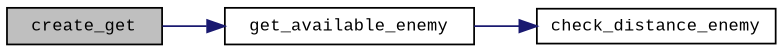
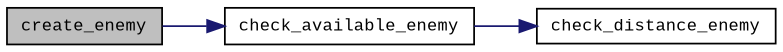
node "create_get": label "create_get" -> "create_enemy"
node "get_available_enemy": label "get_available_enemy" -> "check_available_enemy"
